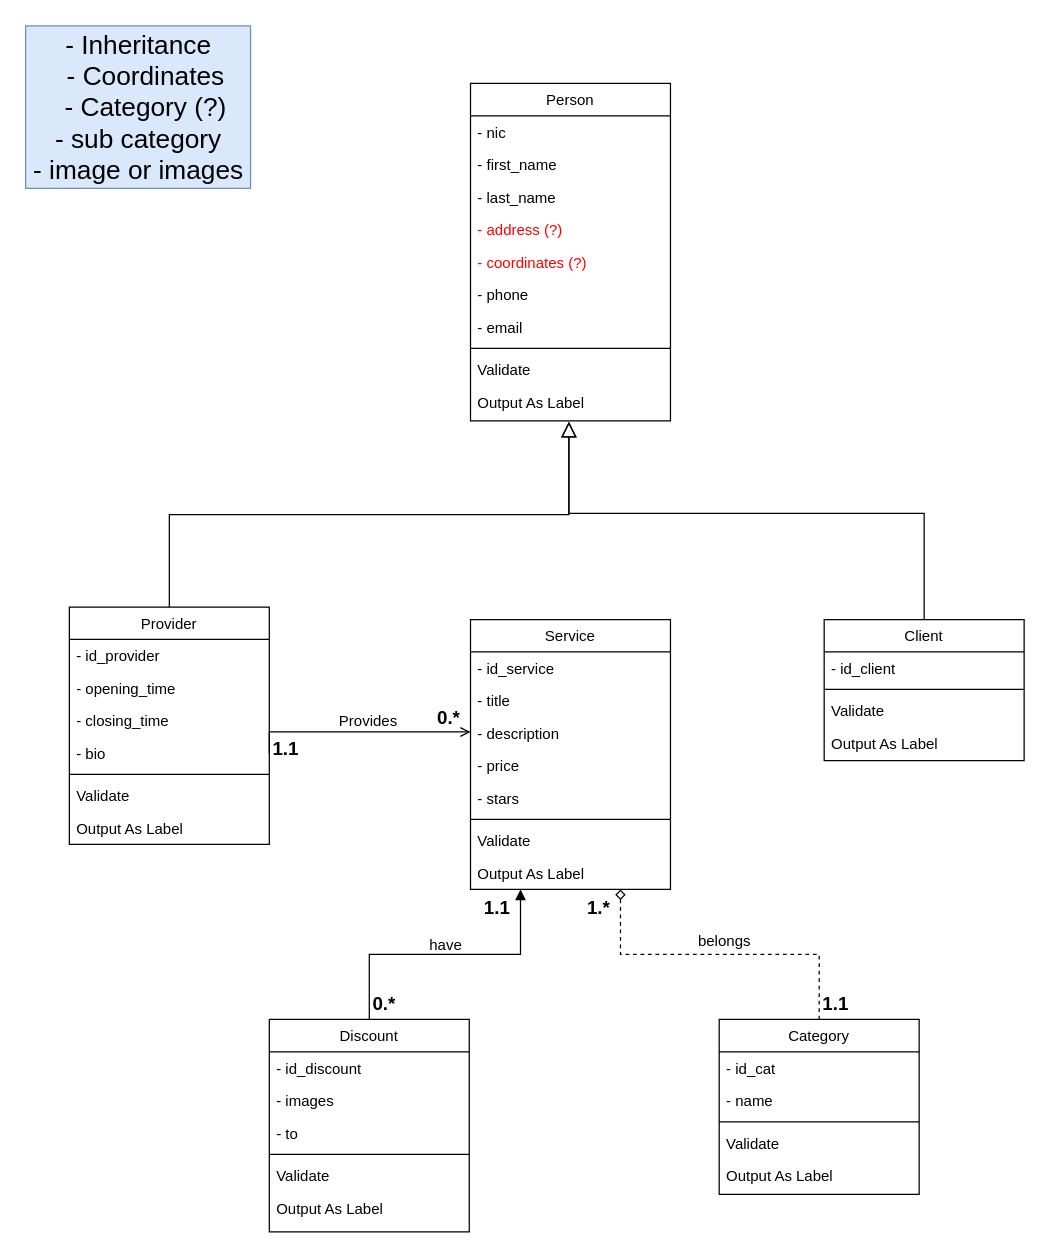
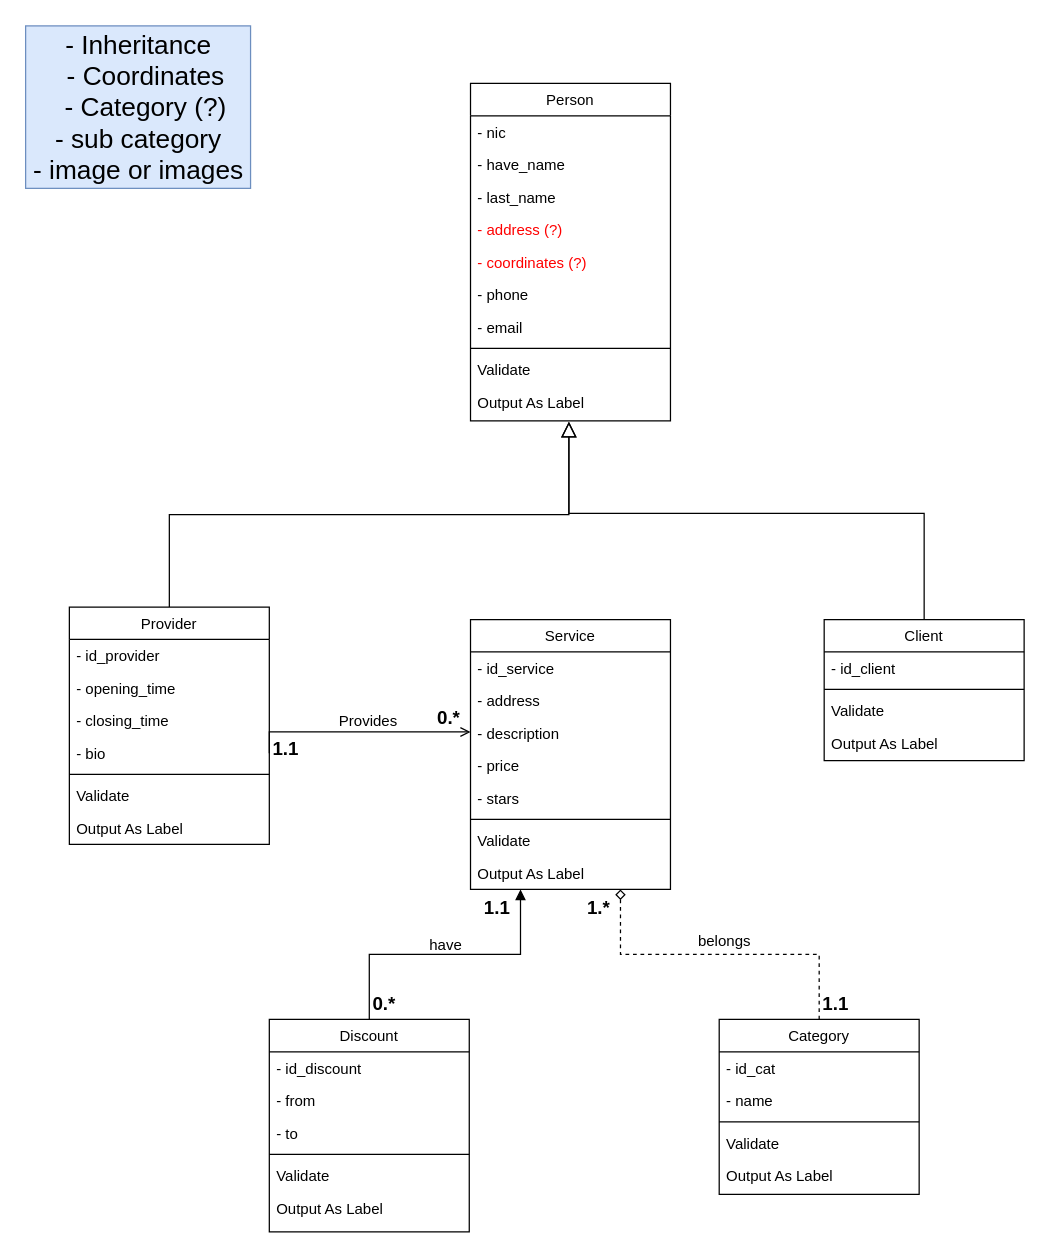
node "- first_name": label "- first_name" -> "- have_name"
node "- title": label "- title" -> "- address"
node "- images": label "- images" -> "- from"
